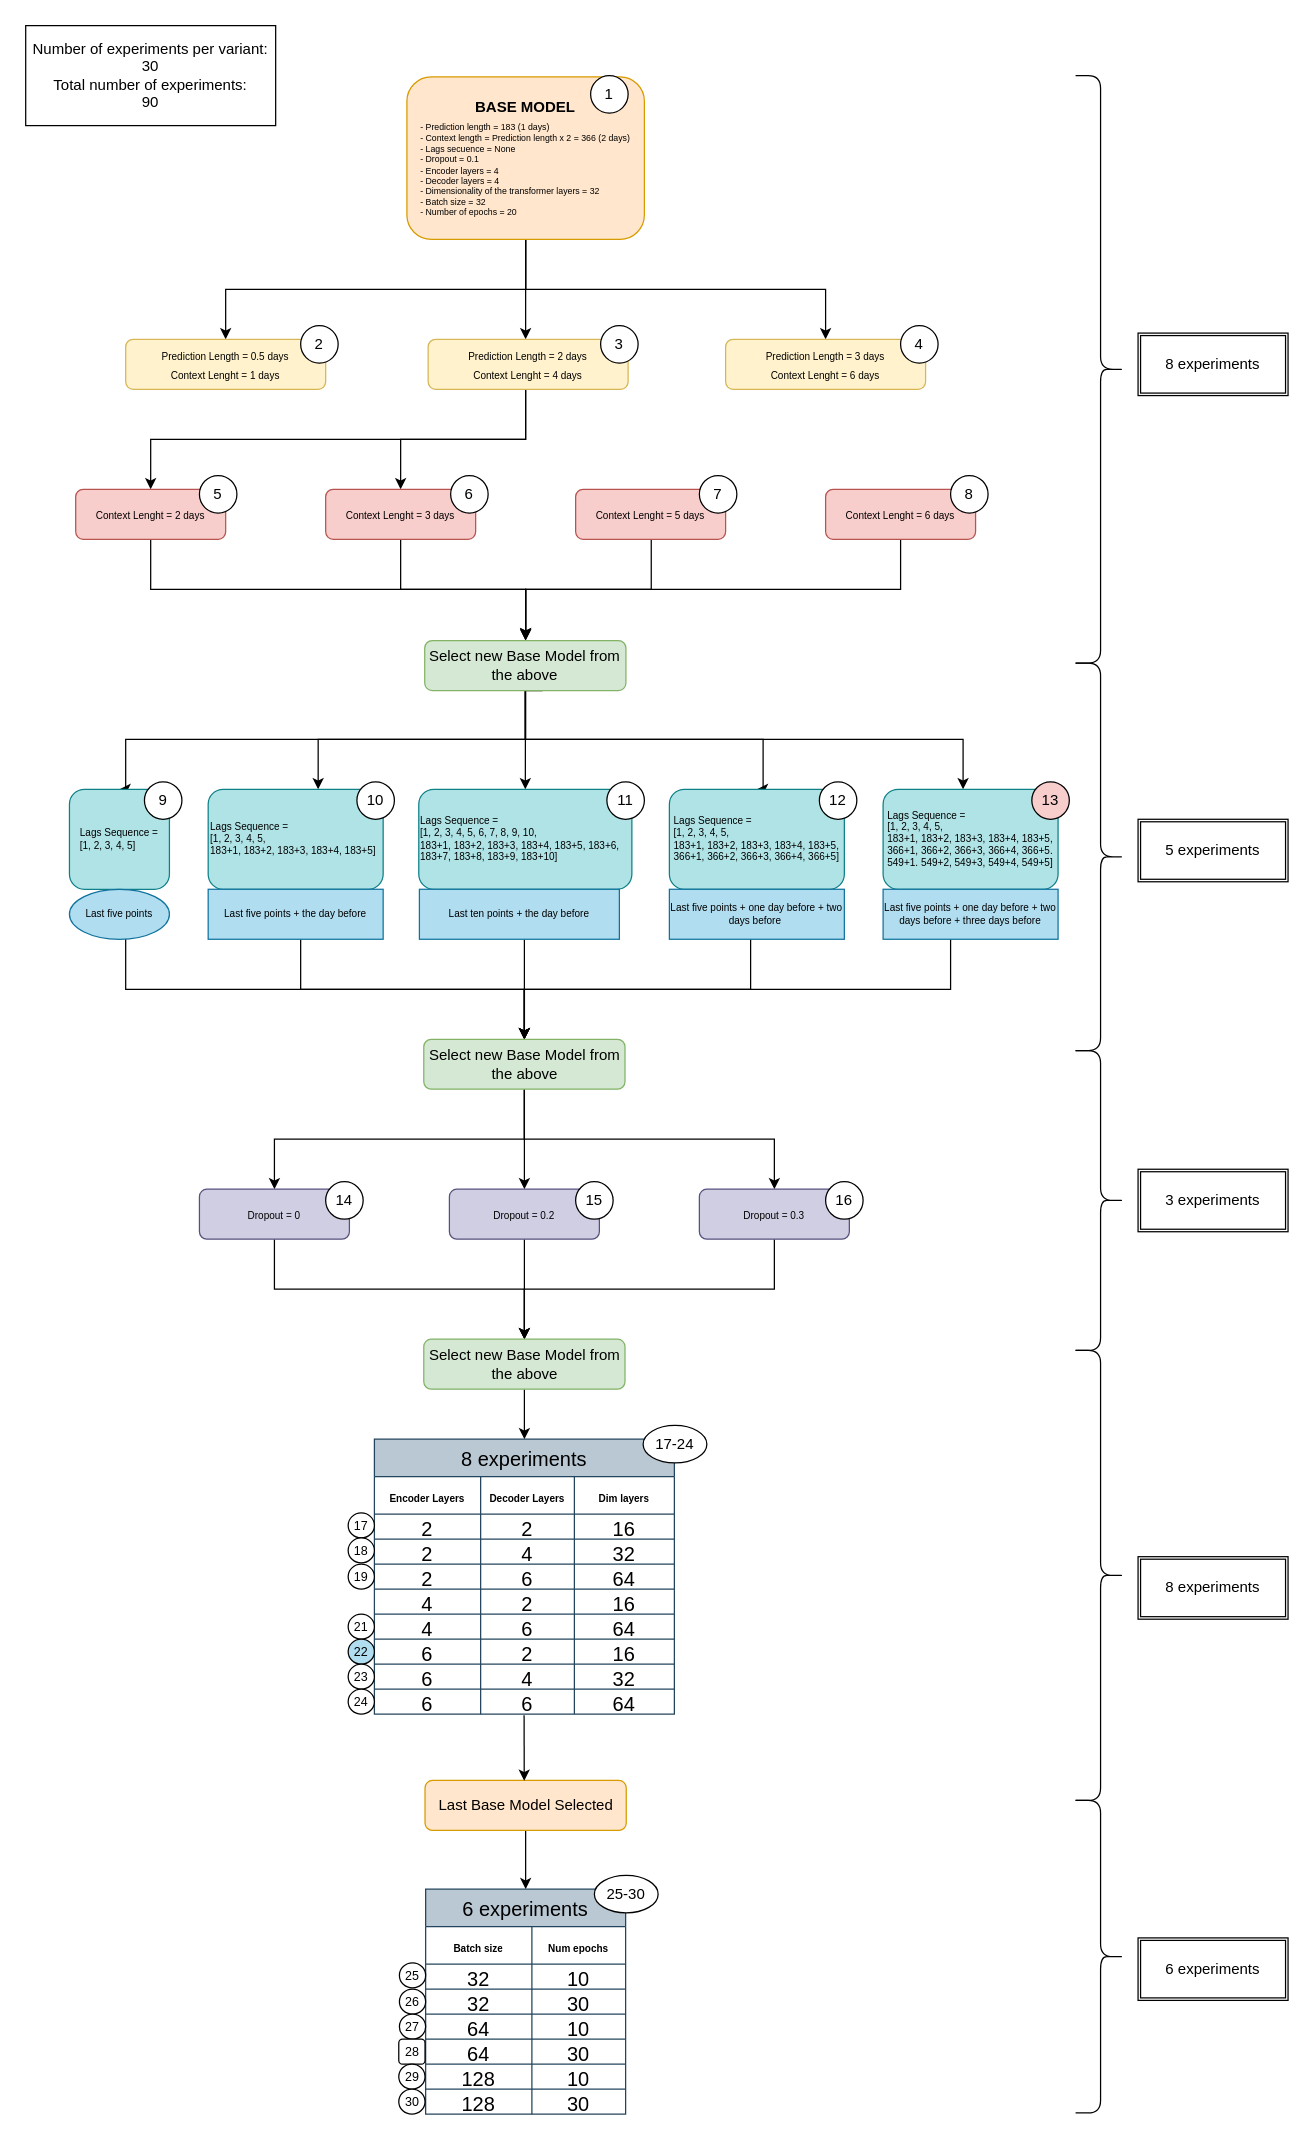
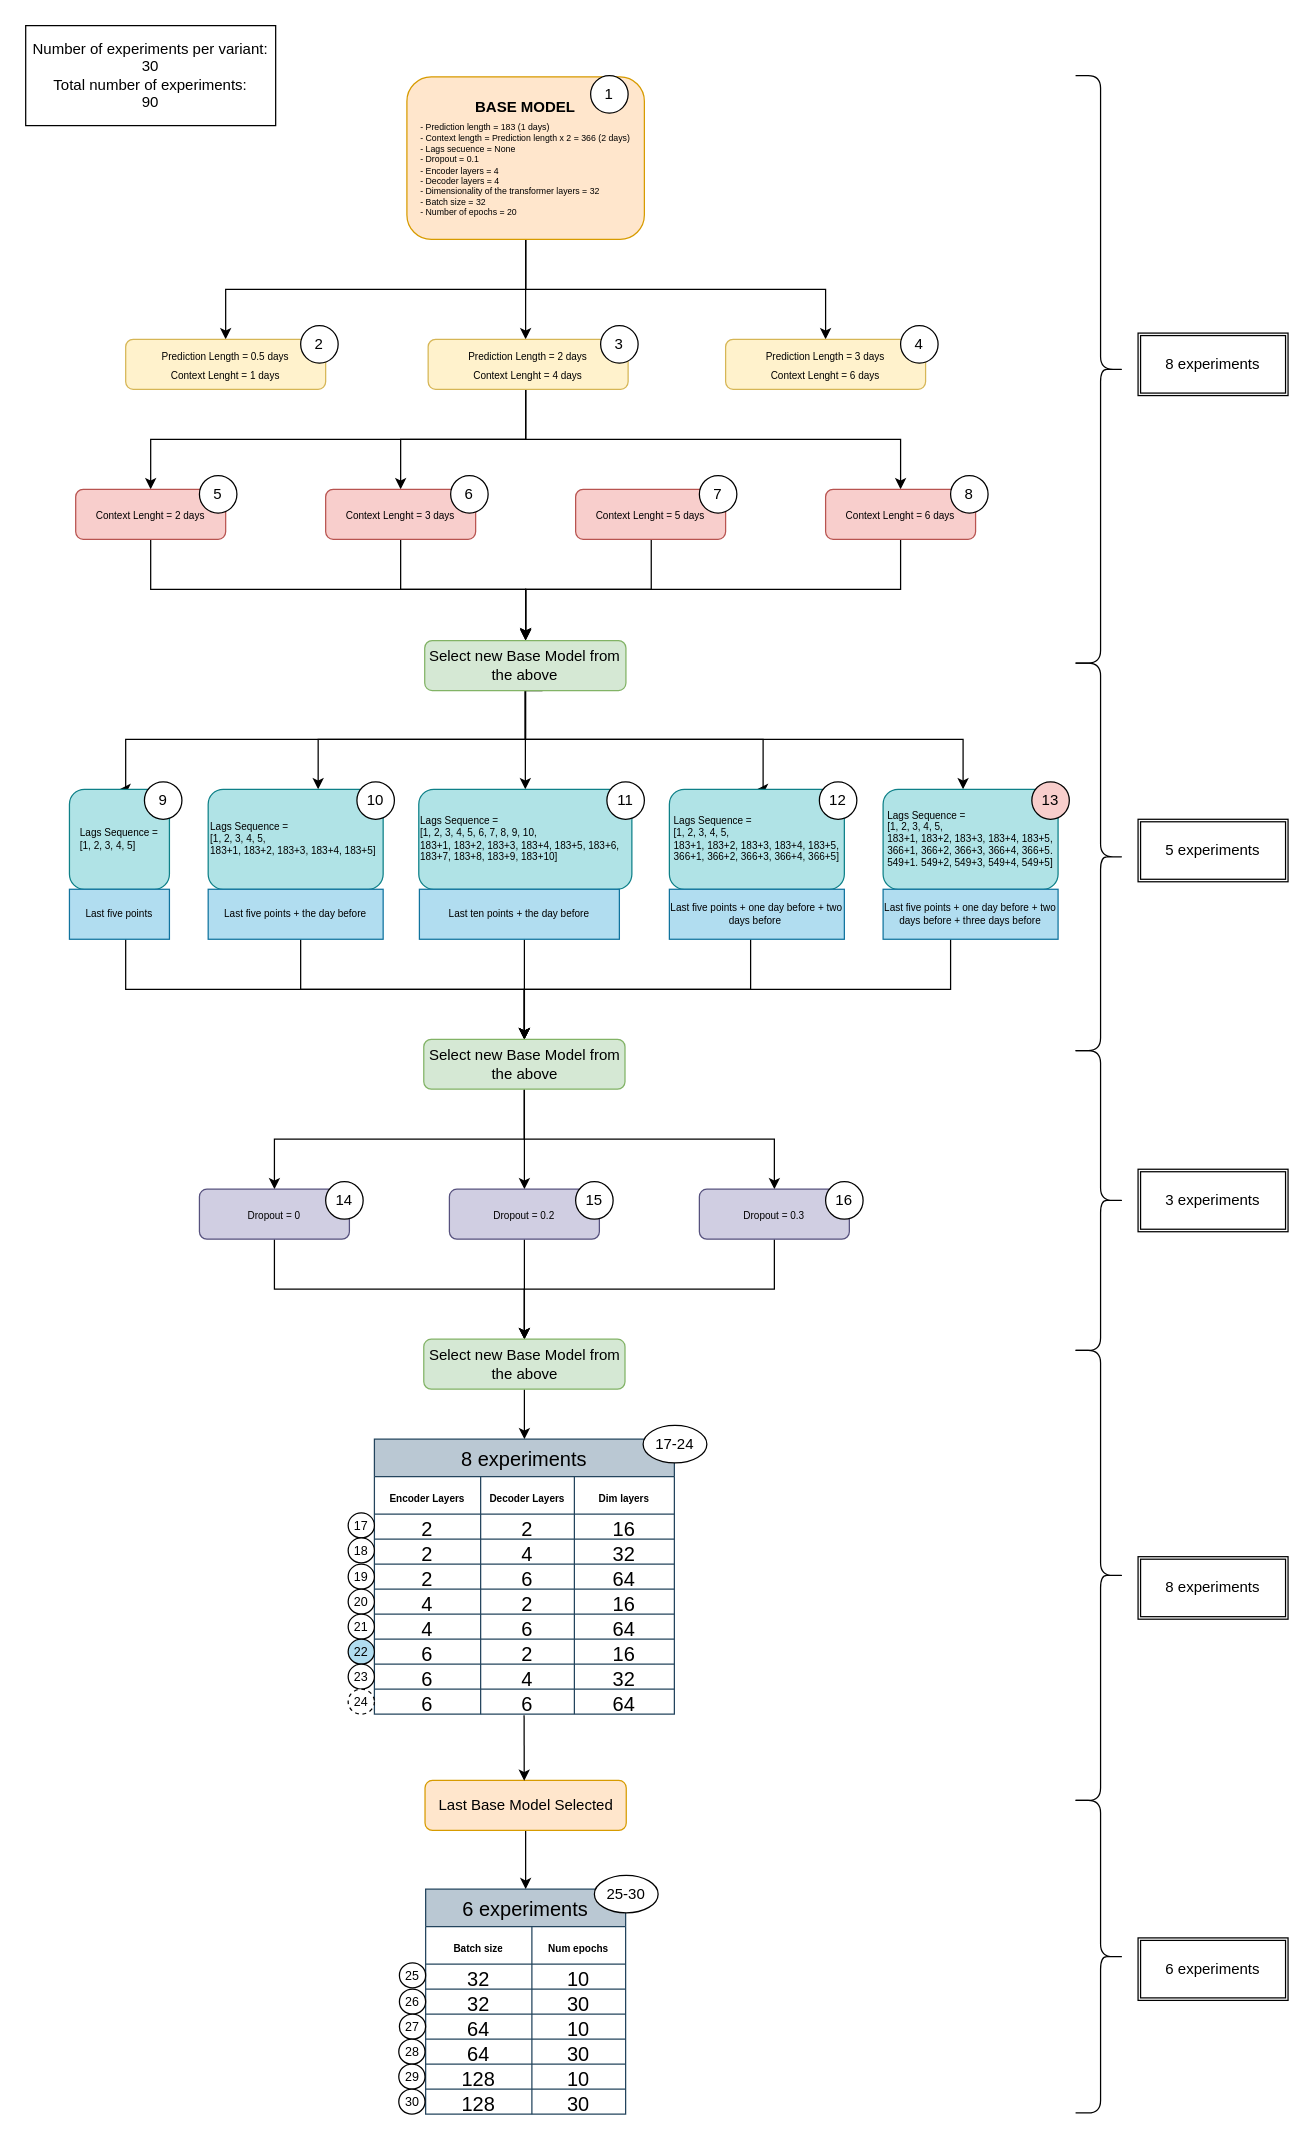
edge "Prediction Length = 2 days Context Lenght = 4 days" -> "Context Lenght = 6 days": added
node "Last five points": shape ellipse -> rectangle
node "20": added
node "24": style solid -> dashed
node "28": shape rounded rectangle -> ellipse
